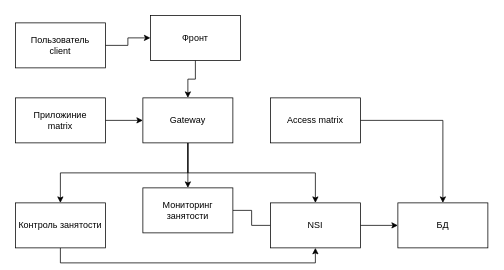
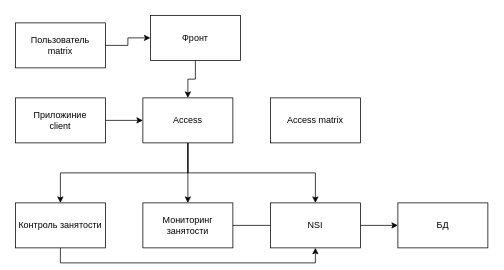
node "Пользователь client": label "Пользователь client" -> "Пользователь matrix"
node "Приложиние matrix": label "Приложиние matrix" -> "Приложиние client"
node "Gateway": label "Gateway" -> "Access"
edge "Access matrix" -> "БД": removed
node "Мониторинг занятости": moved (188, 210) -> (188, 225)
